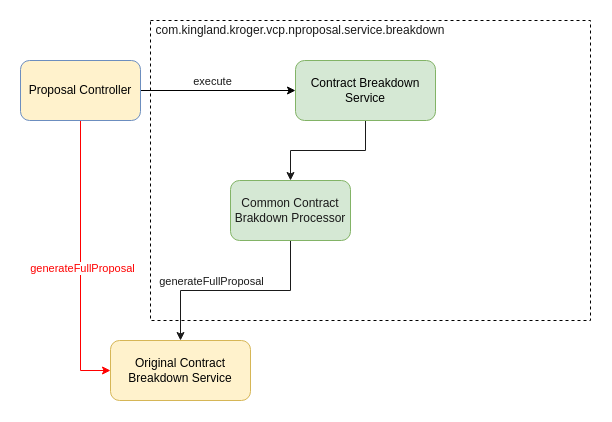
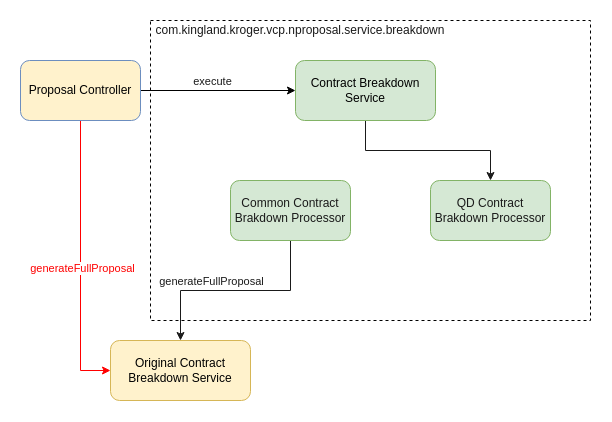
edge "Contract Breakdown Service" -> "Common Contract Brakdown Processor": removed
edge "Contract Breakdown Service" -> "QD Contract Brakdown Processor": added
node "QD Contract Brakdown Processor": added
